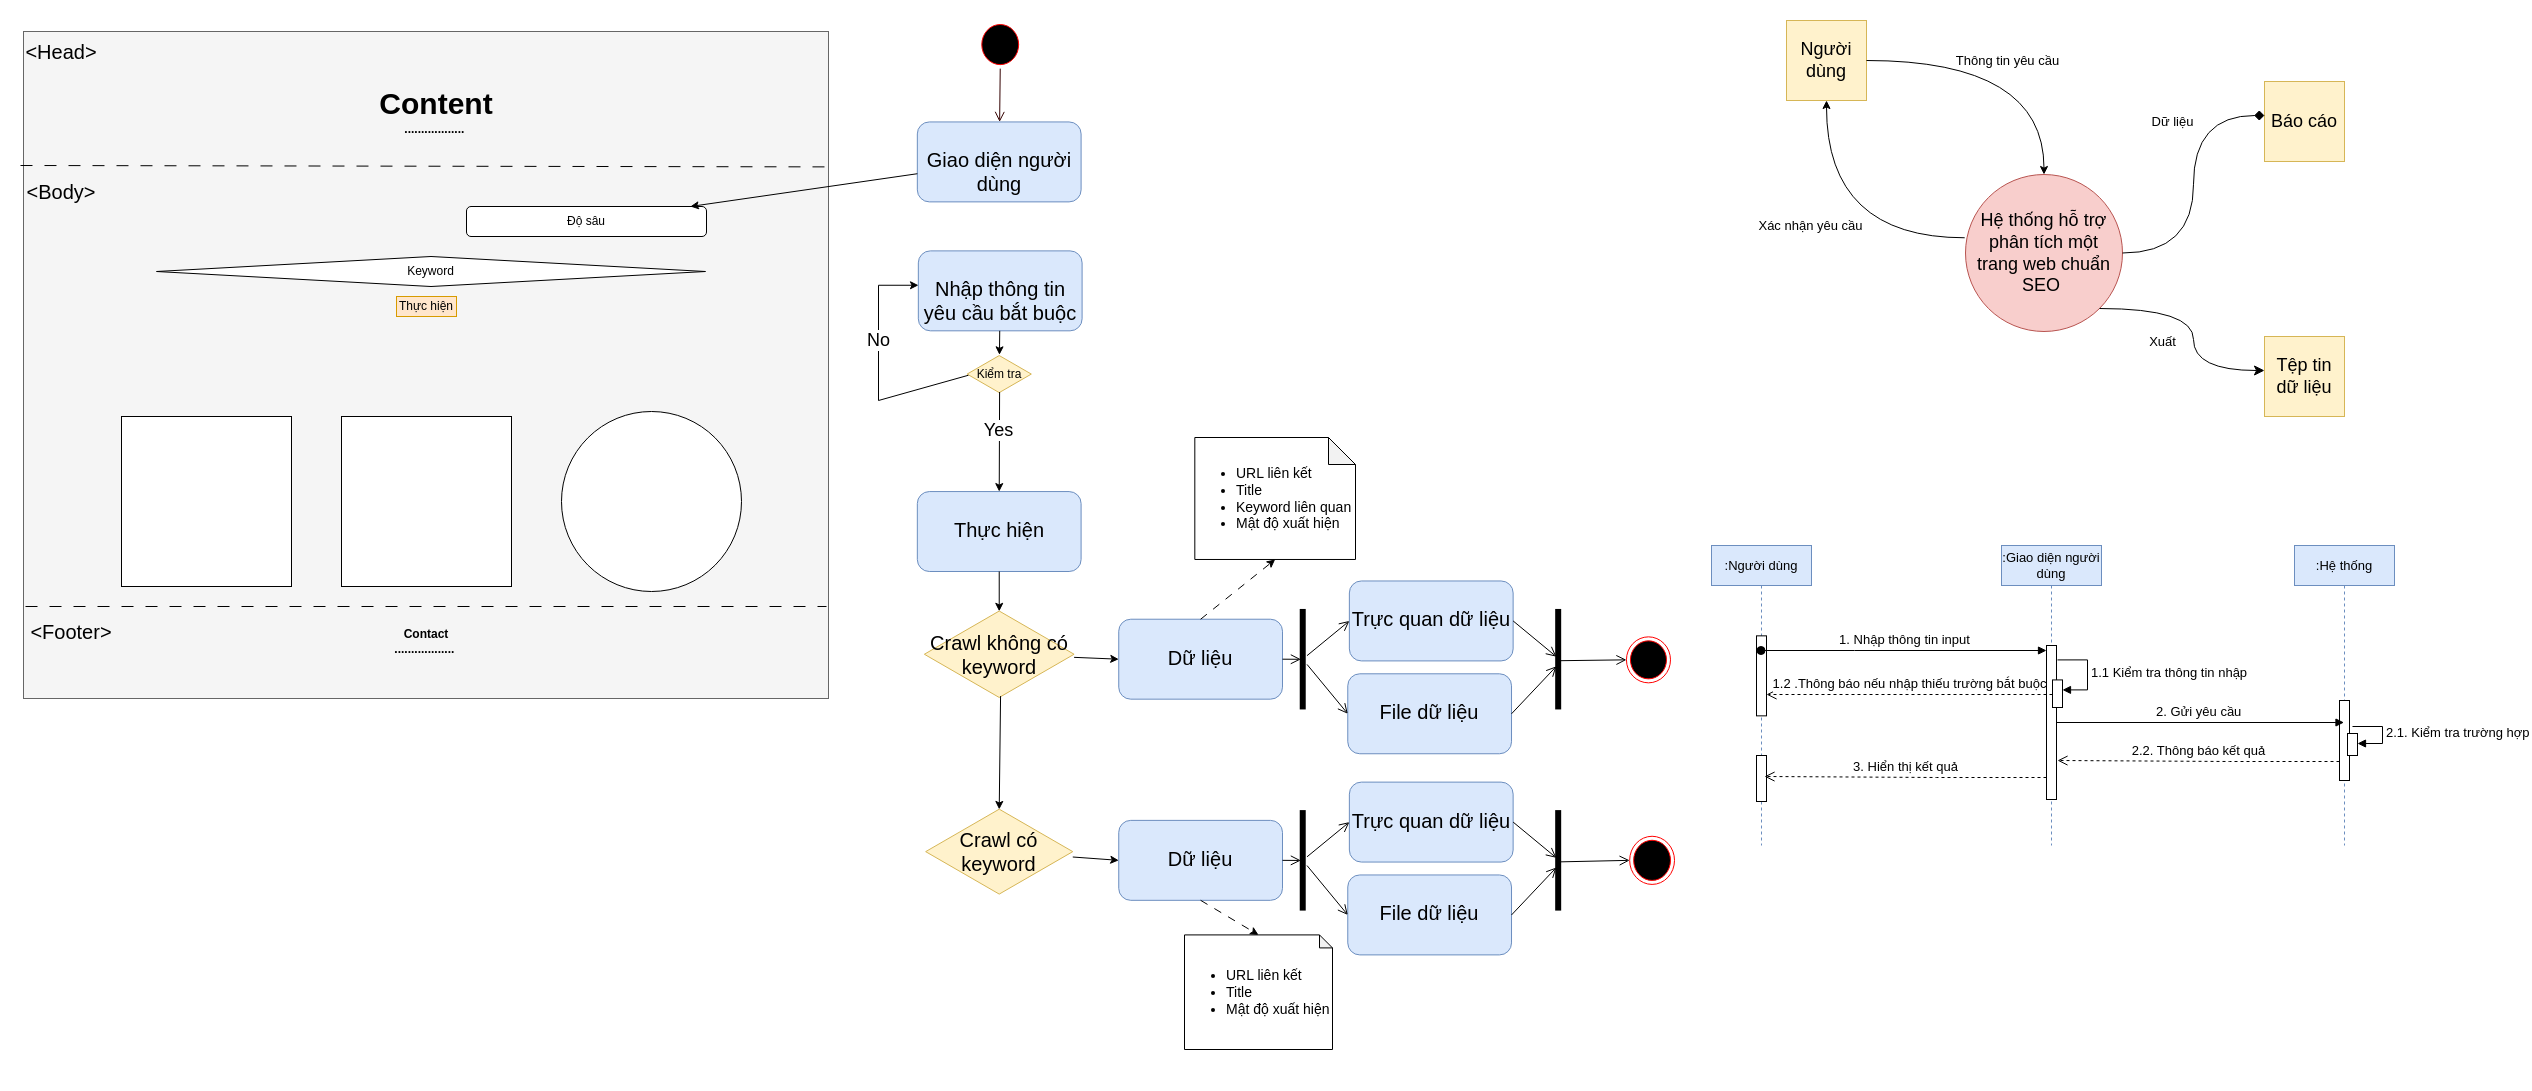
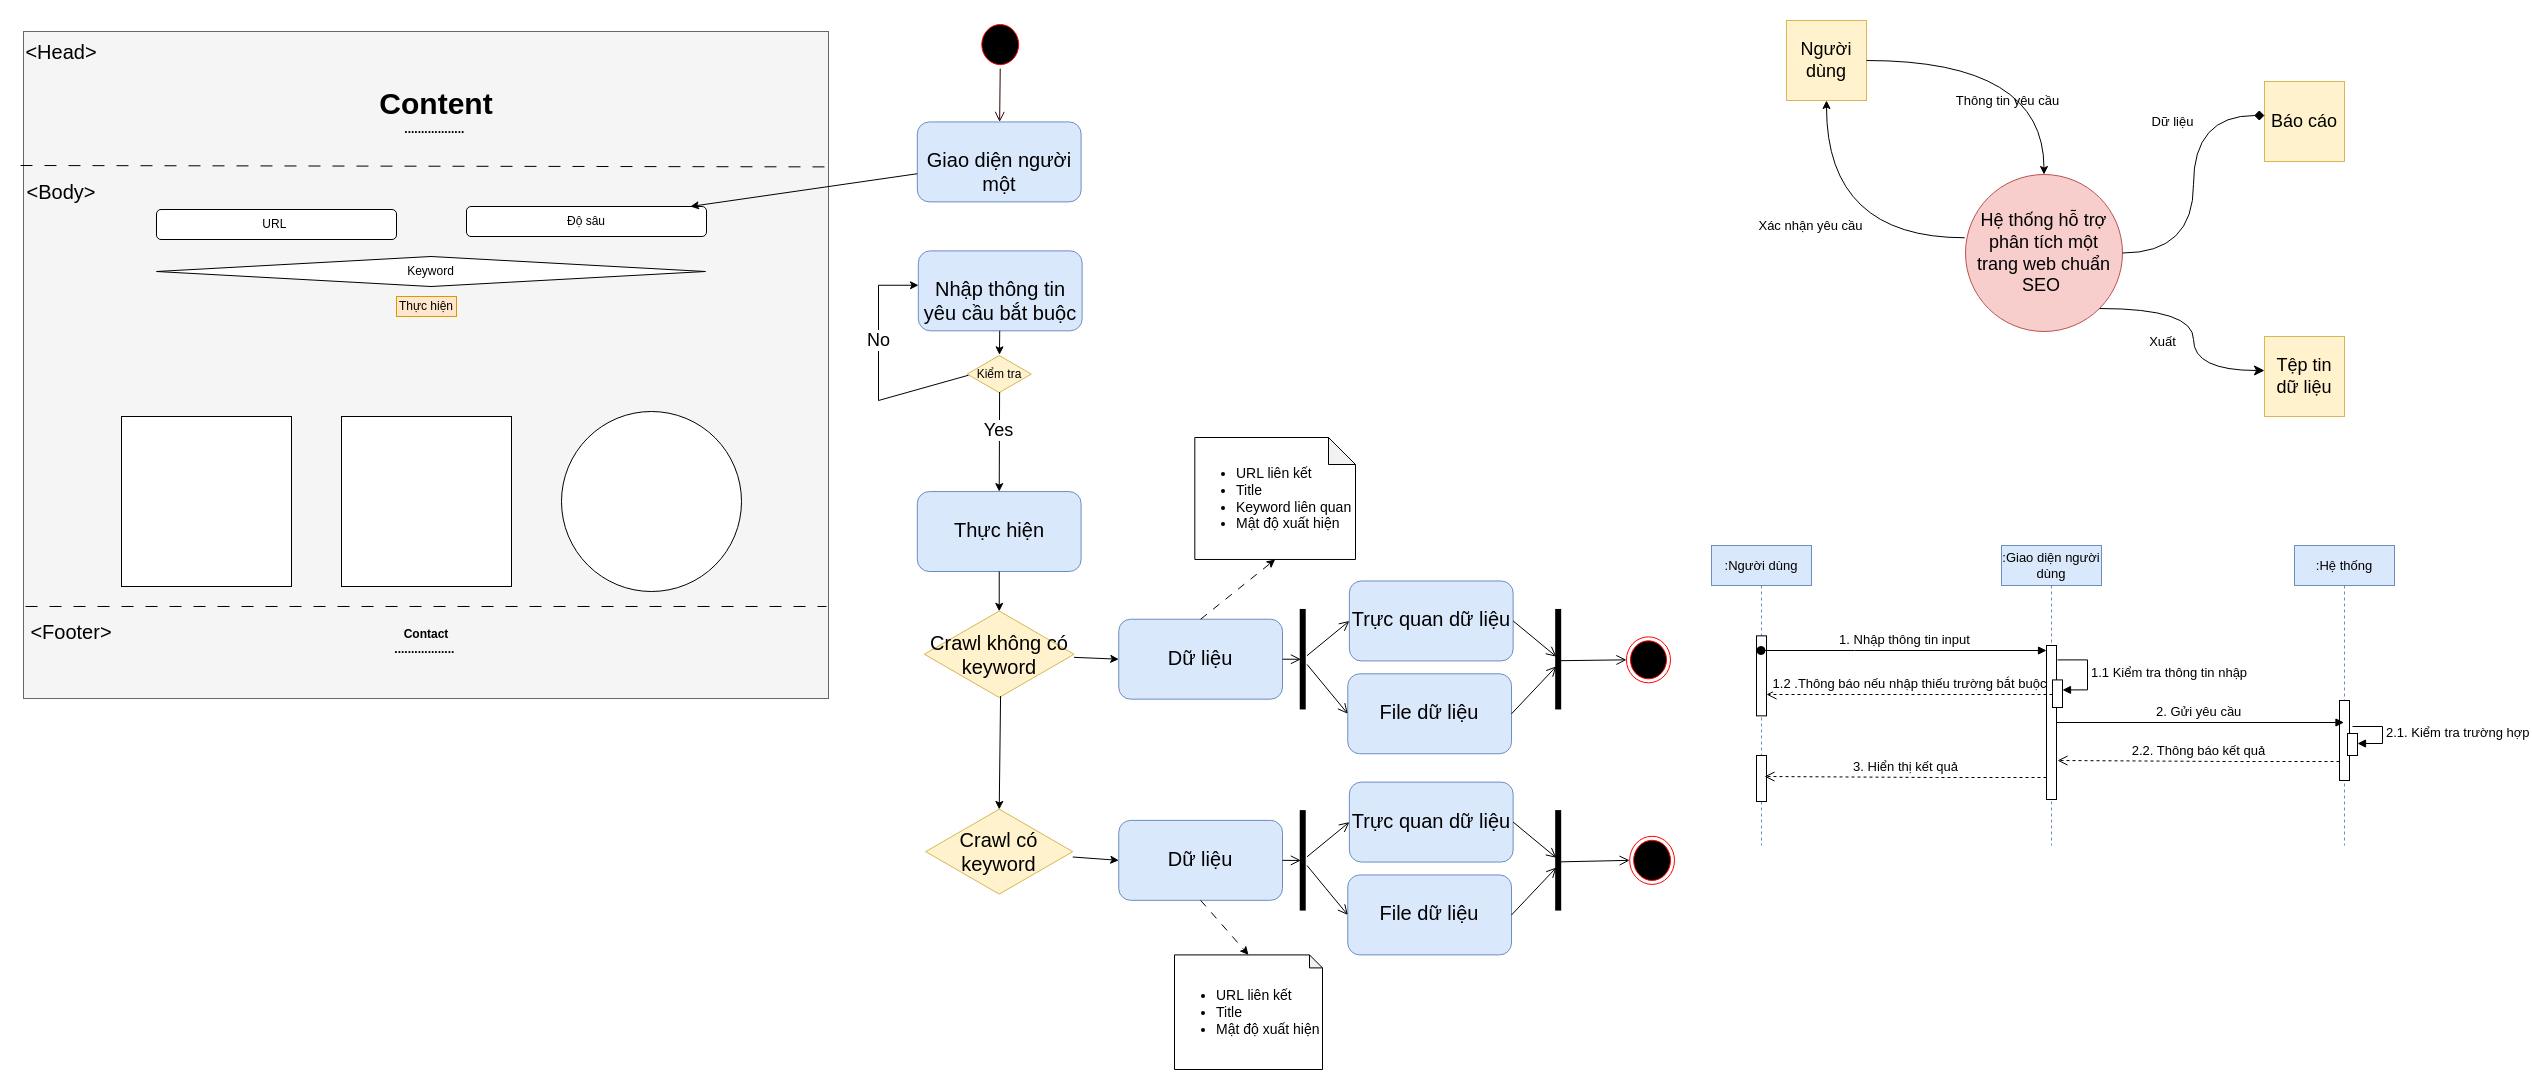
node "Thông tin yêu cầu": moved (2007, 61) -> (2007, 101)
node "Giao diện người dùng": label "Giao diện người dùng" -> "Giao diện người một"
node "URL": added
node "URL liên kết Title Mật độ xuất hiện": moved (1259, 992) -> (1249, 1012)
